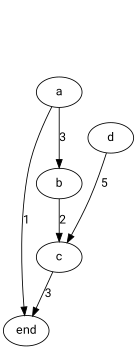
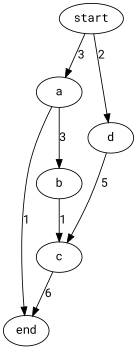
node "start": added
edge "b" -> "c": label "2" -> "1"
edge "c" -> "end": label "3" -> "6"
